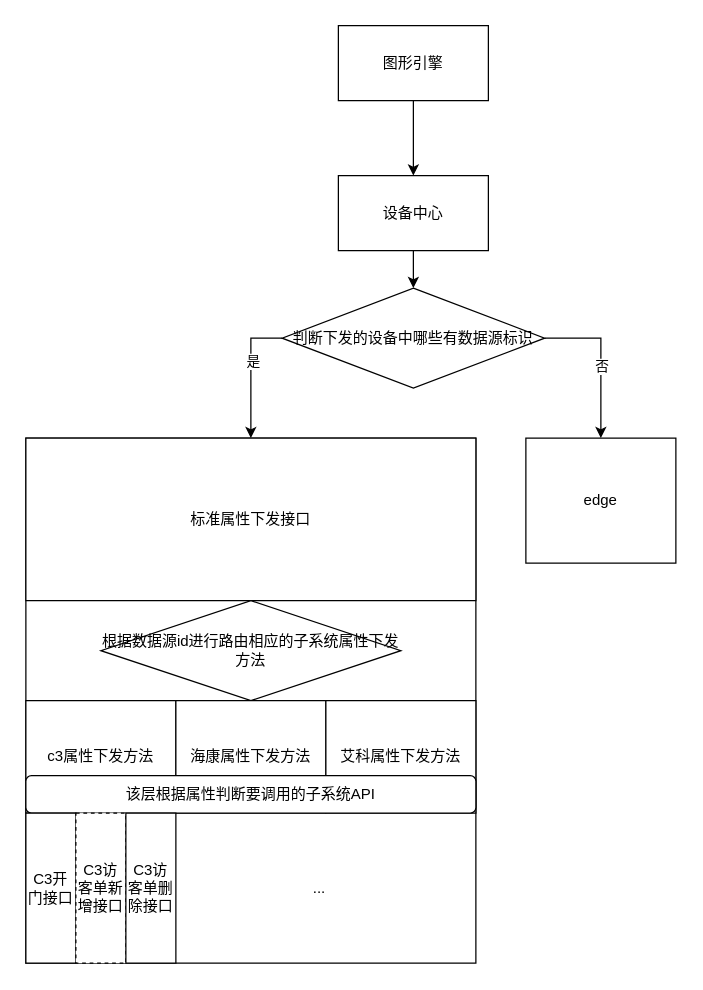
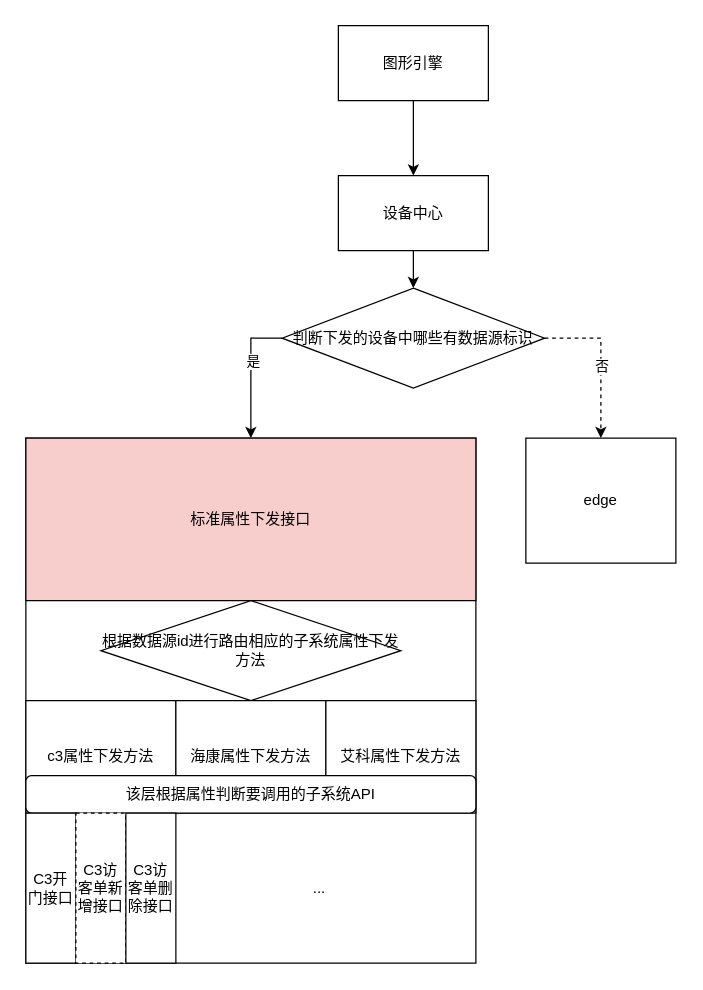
edge "判断下发的设备中哪些有数据源标识" -> "edge": style solid -> dashed
node "标准属性下发接口": fillcolor #ffffff -> #f8cecc
